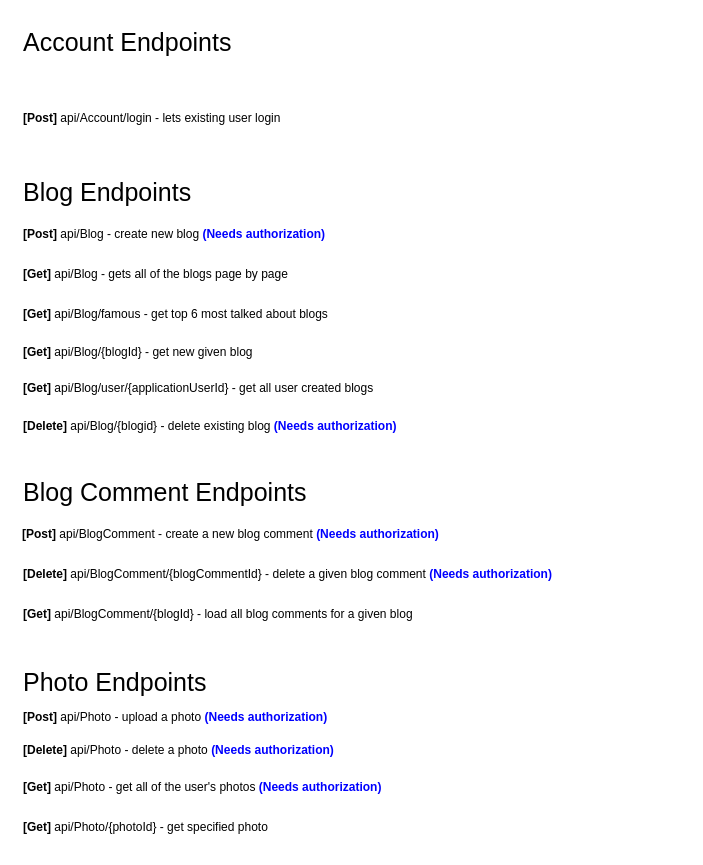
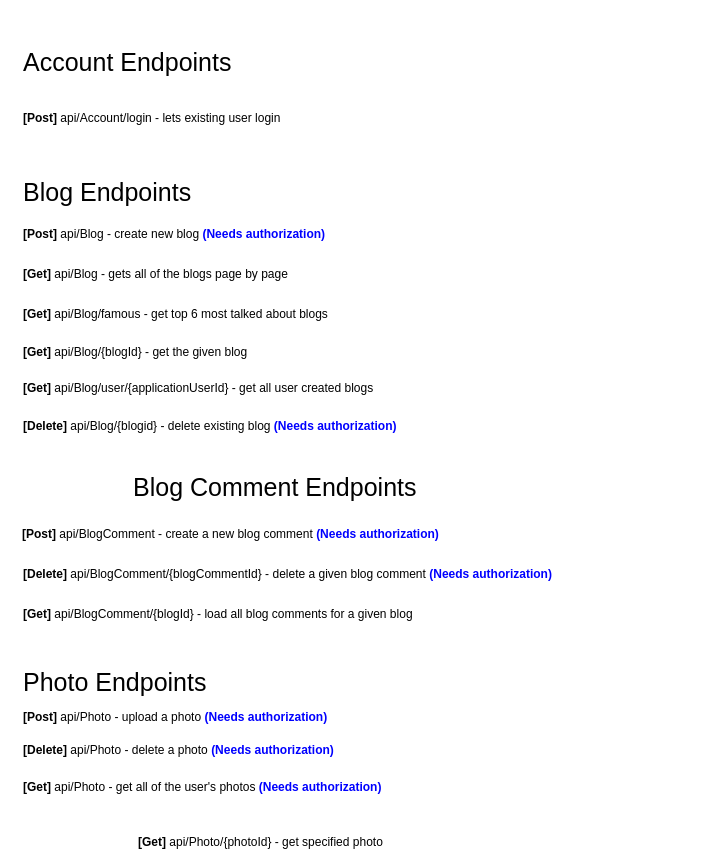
node "Account Endpoints": moved (137, 36) -> (137, 56)
node "[Get] api/Blog/{blogId} - get new given blog": label "[Get] api/Blog/{blogId} - get new given blog" -> "[Get] api/Blog/{blogId} - get the given blog"
node "Blog Comment Endpoints": moved (172, 486) -> (282, 481)
node "[Get] api/Photo/{photoId} - get specified photo": moved (157, 829) -> (272, 844)
